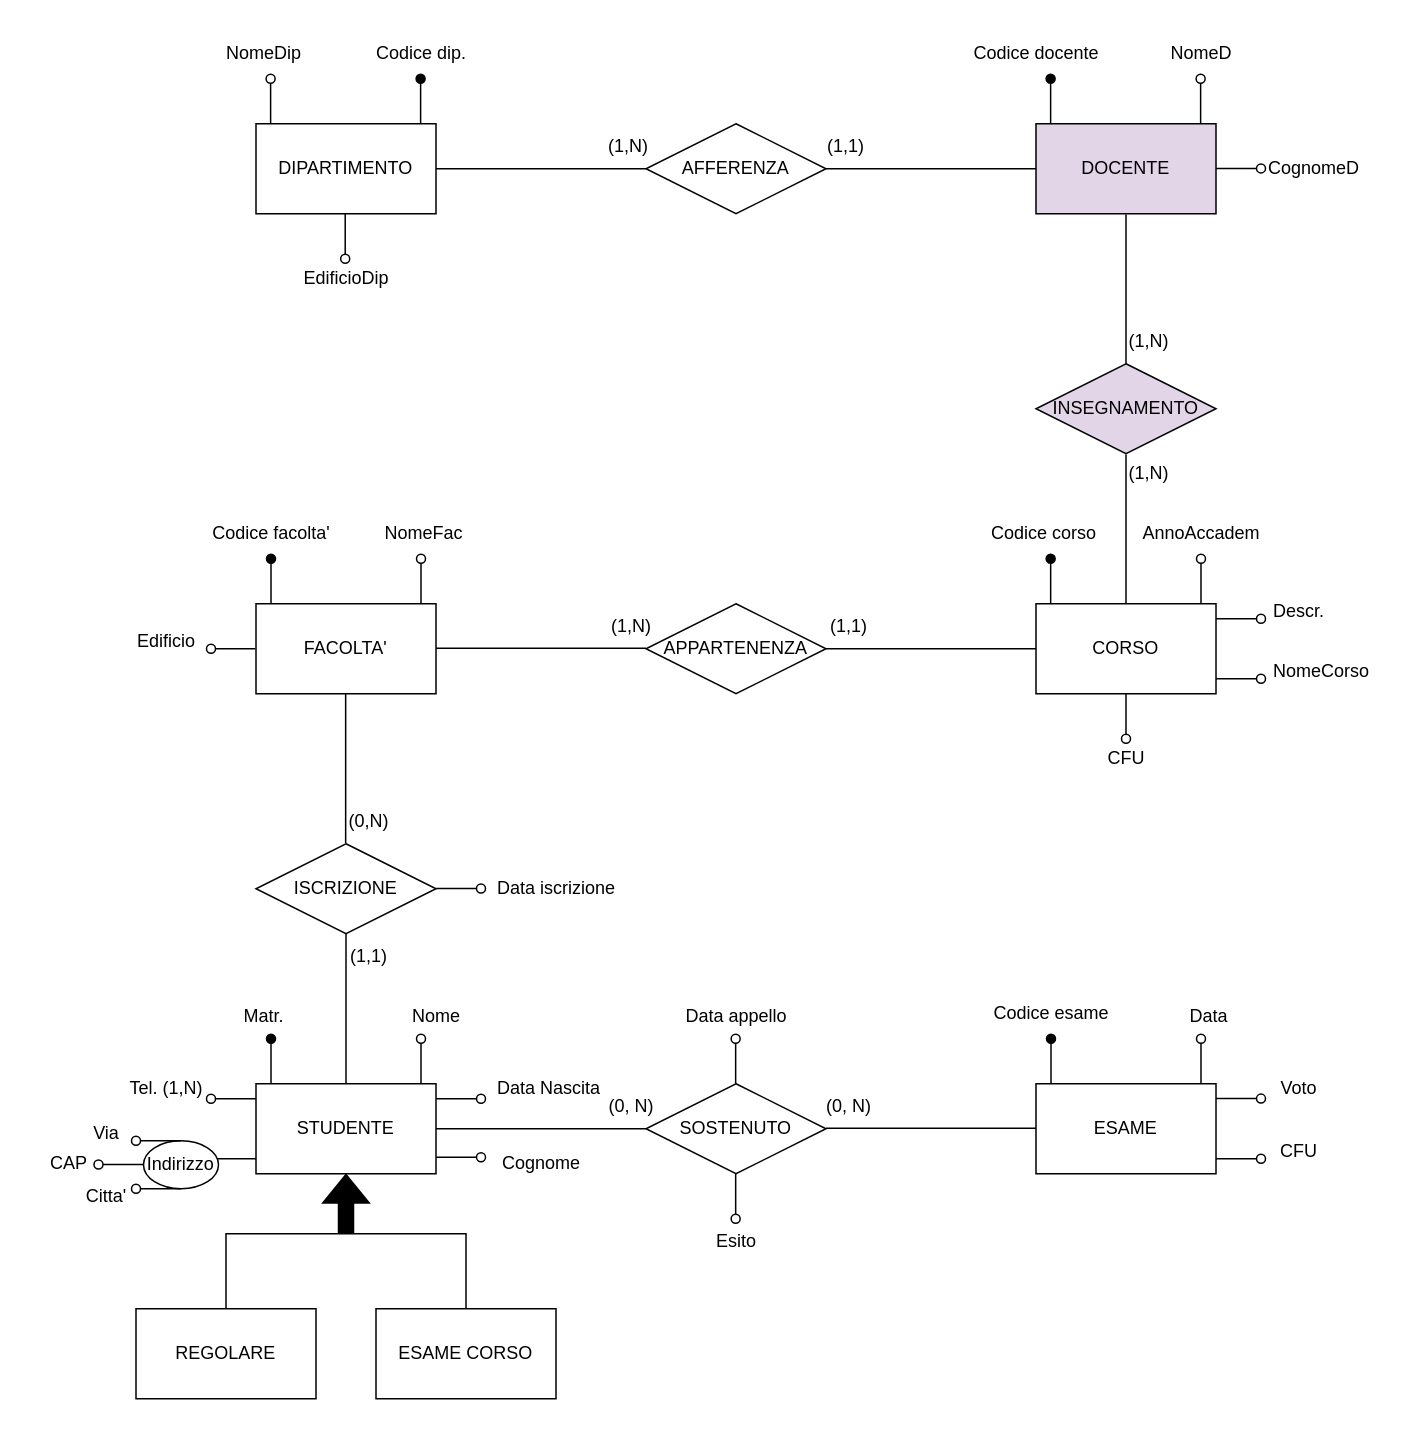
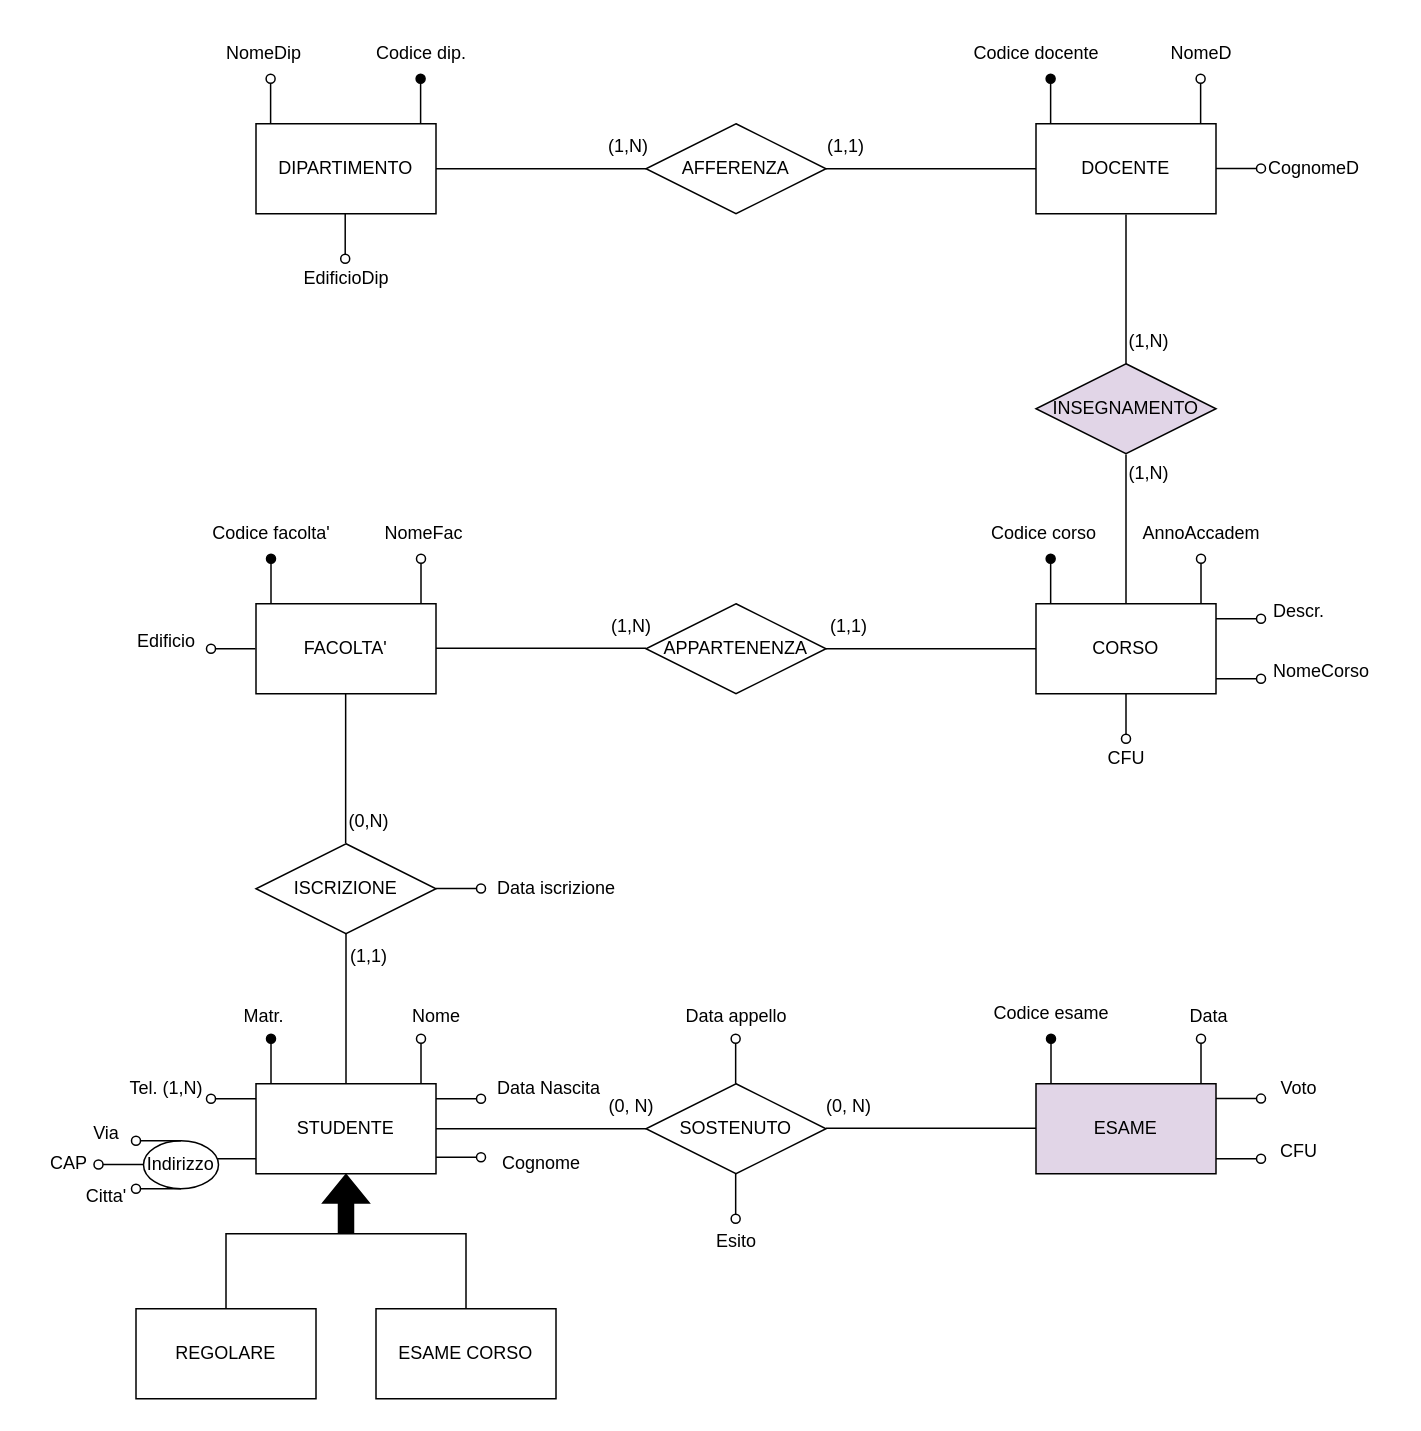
node "DOCENTE": fillcolor #e1d5e7 -> #ffffff
node "ESAME": fillcolor #ffffff -> #e1d5e7
